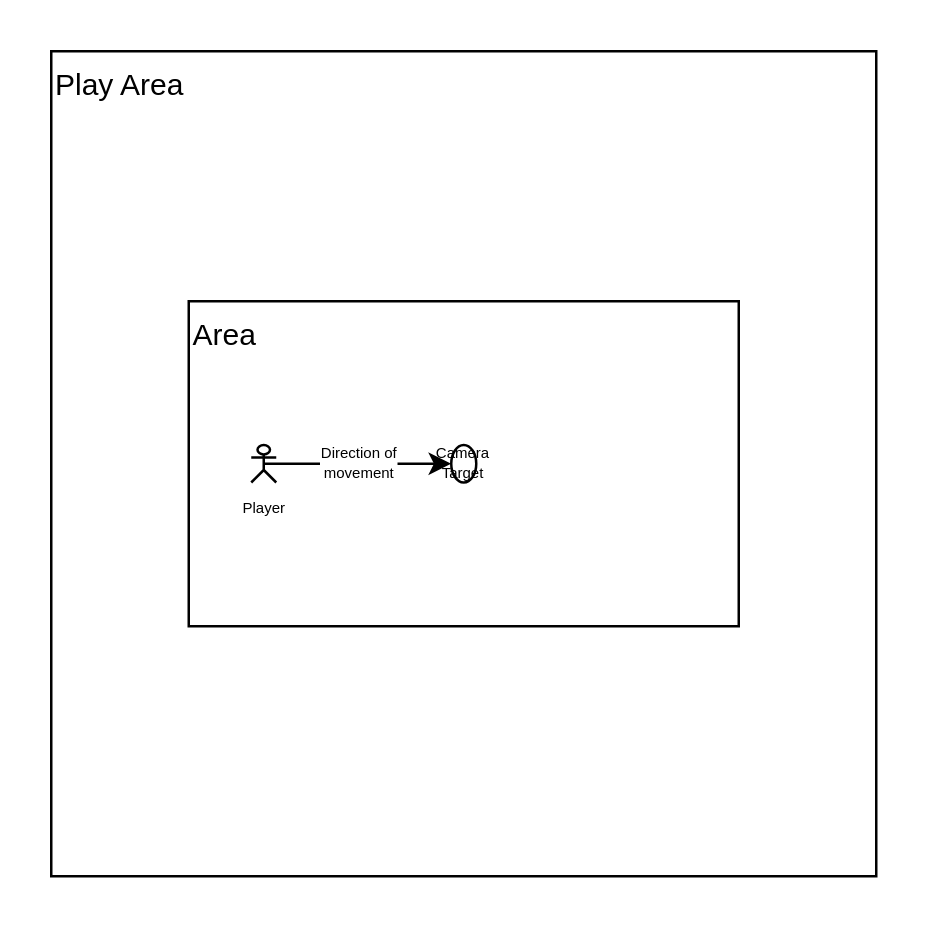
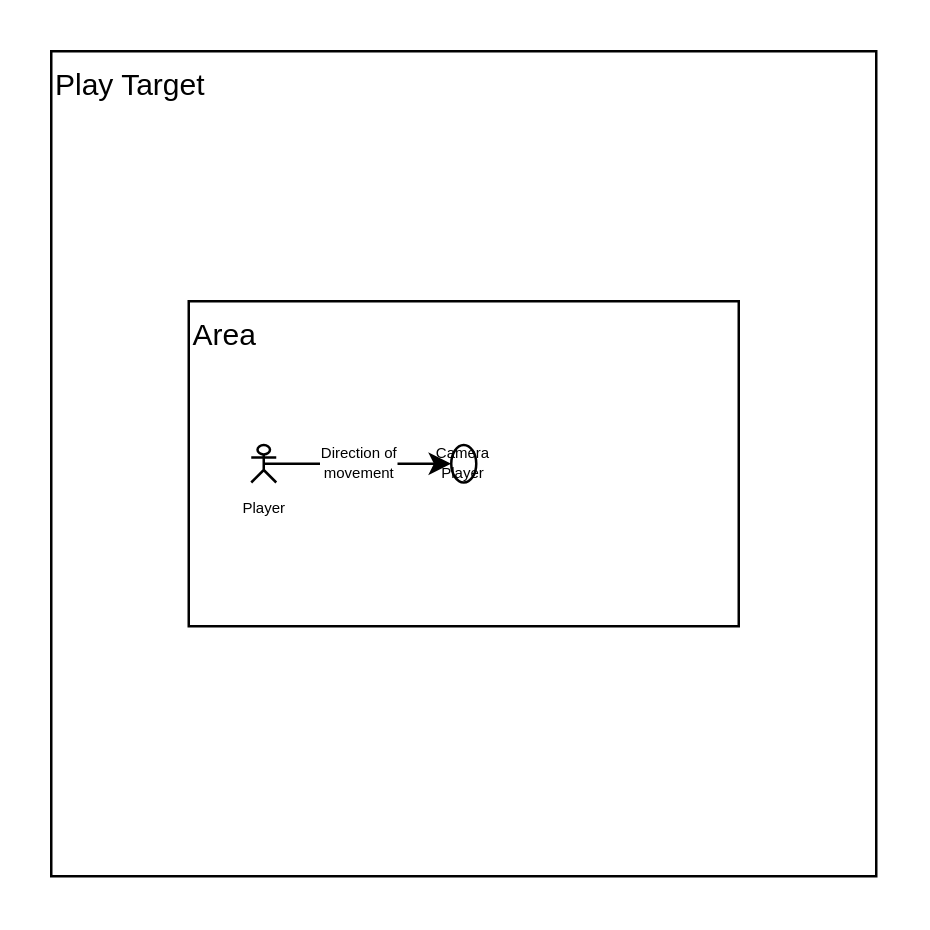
node "Play Area": label "Play Area" -> "Play Target"
node "Camera Target": label "Camera Target" -> "Camera Player"
